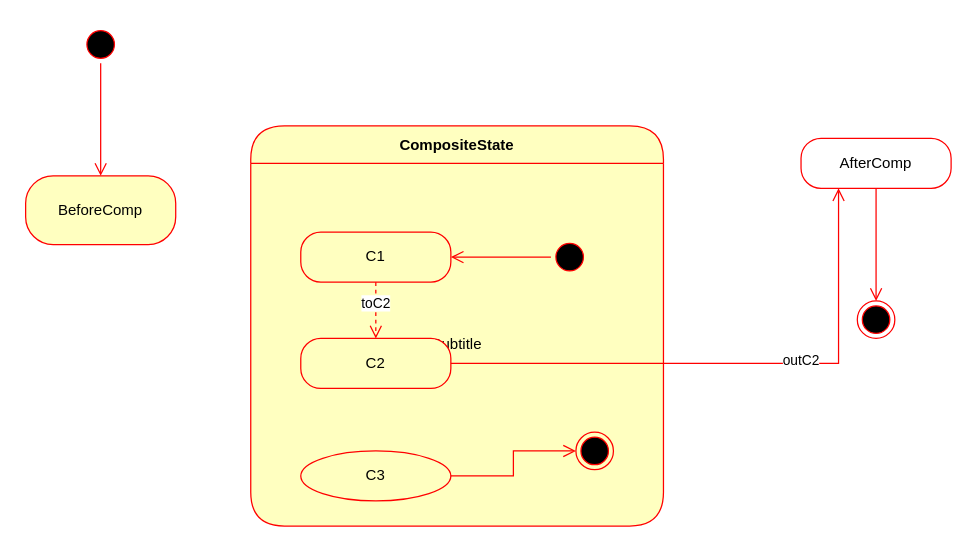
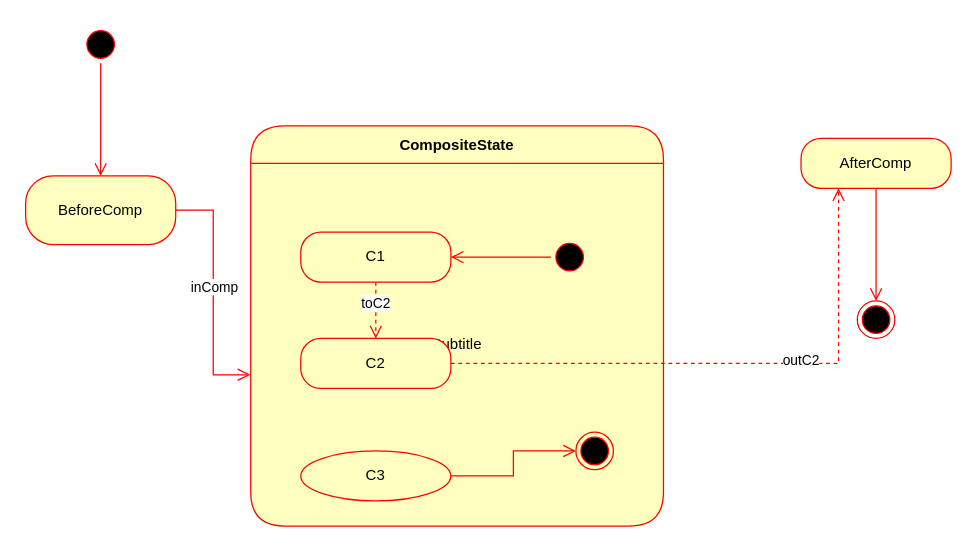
node "AfterComp": fillcolor #ffffff -> #ffffc0
edge "BeforeComp" -> "Subtitle": added, label "inComp"
edge "C2" -> "AfterComp": style solid -> dashed
